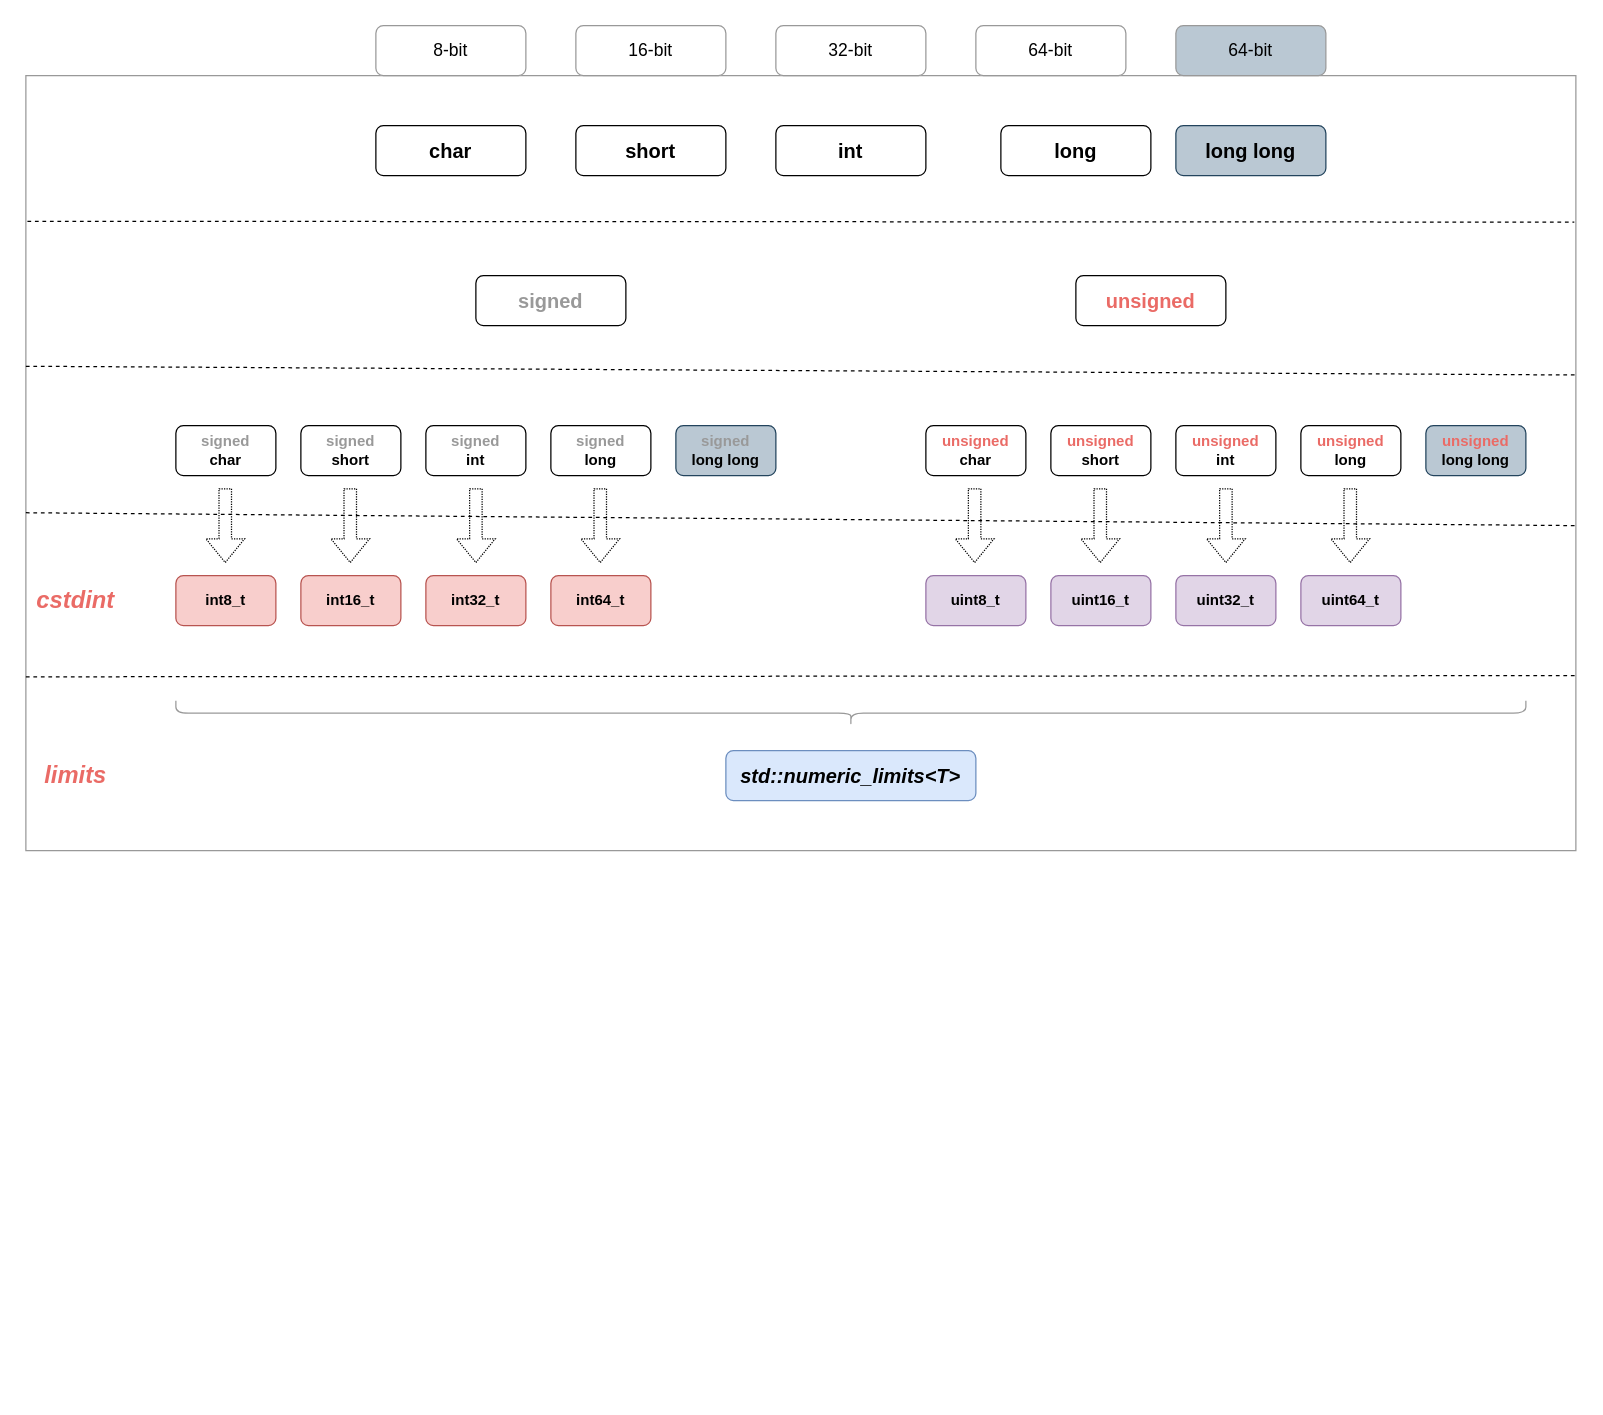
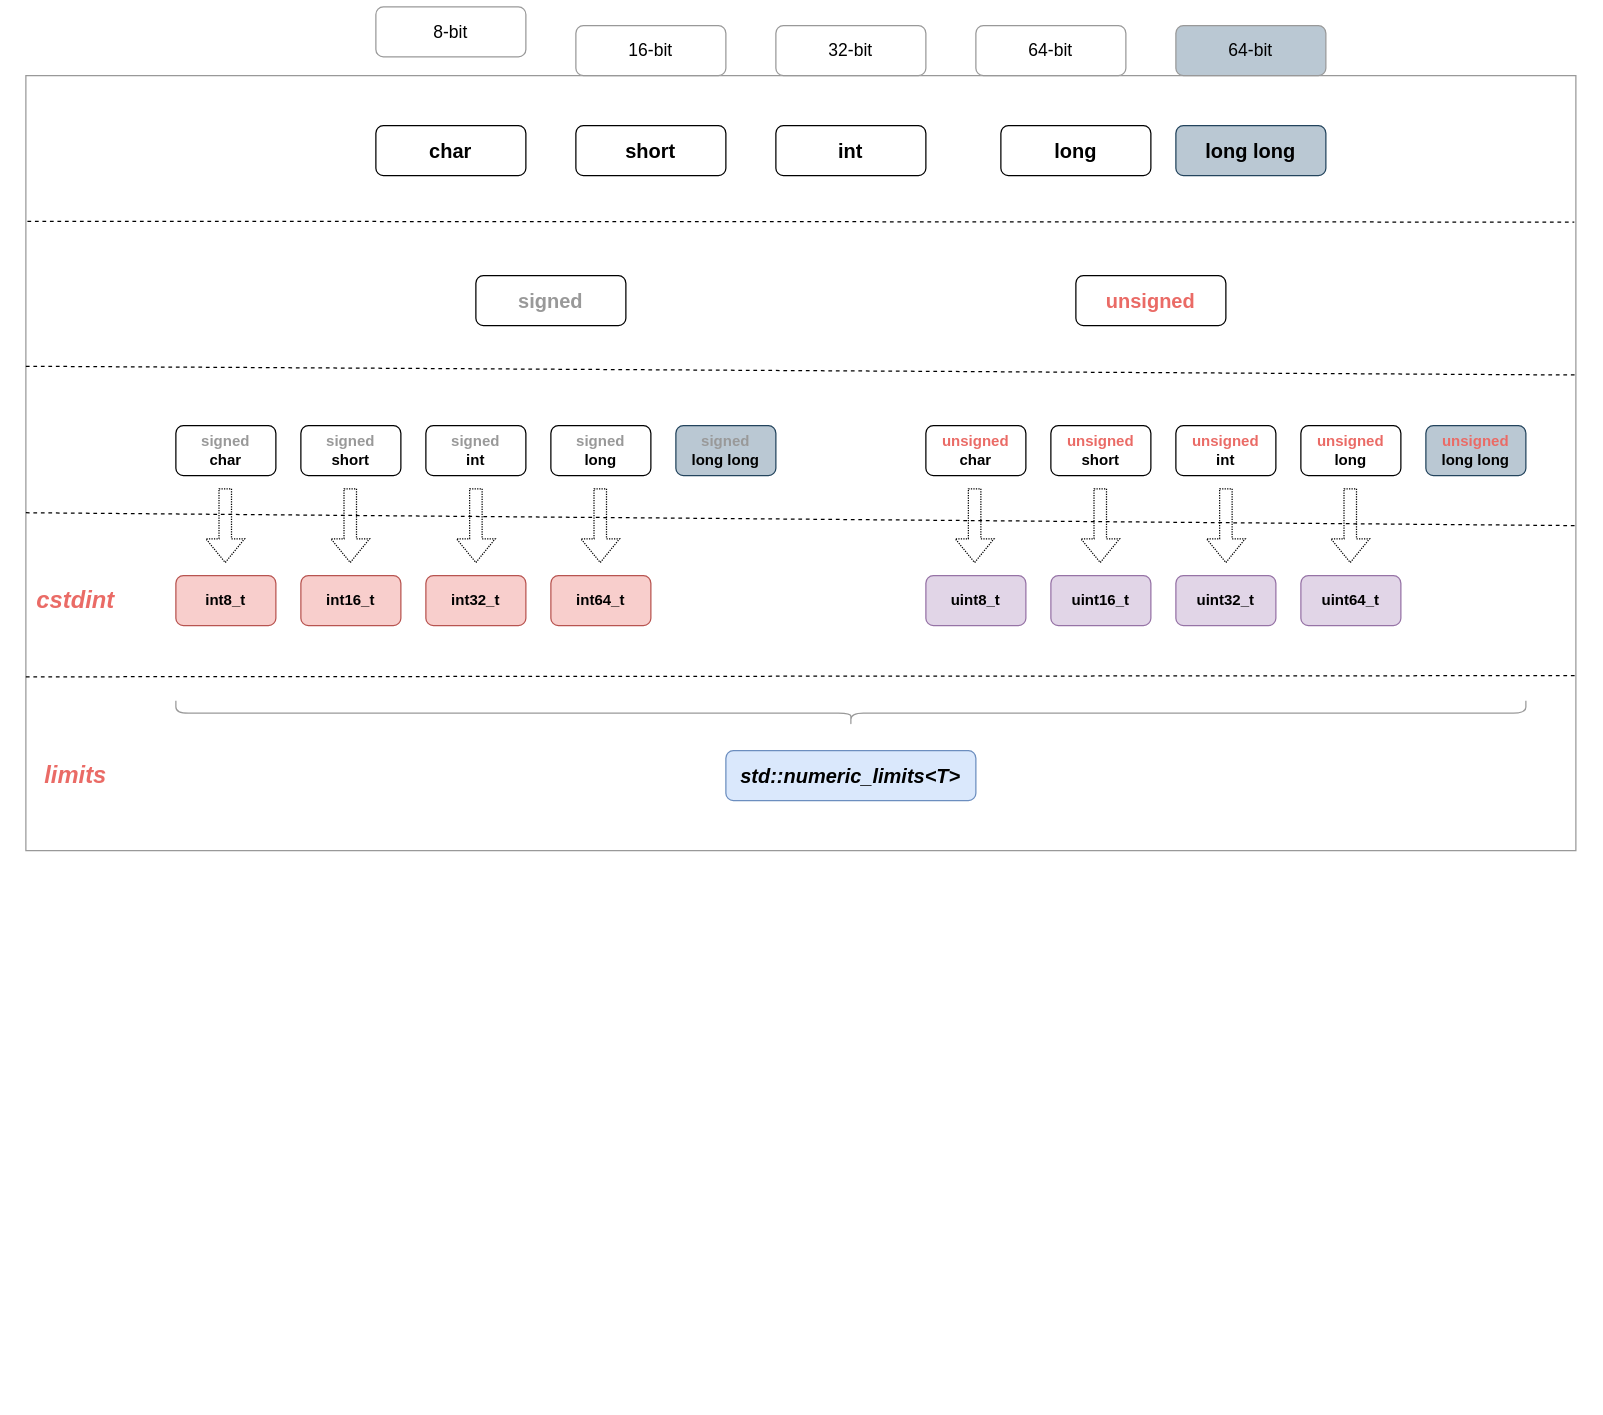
node "8-bit": moved (451, 51) -> (451, 32)
